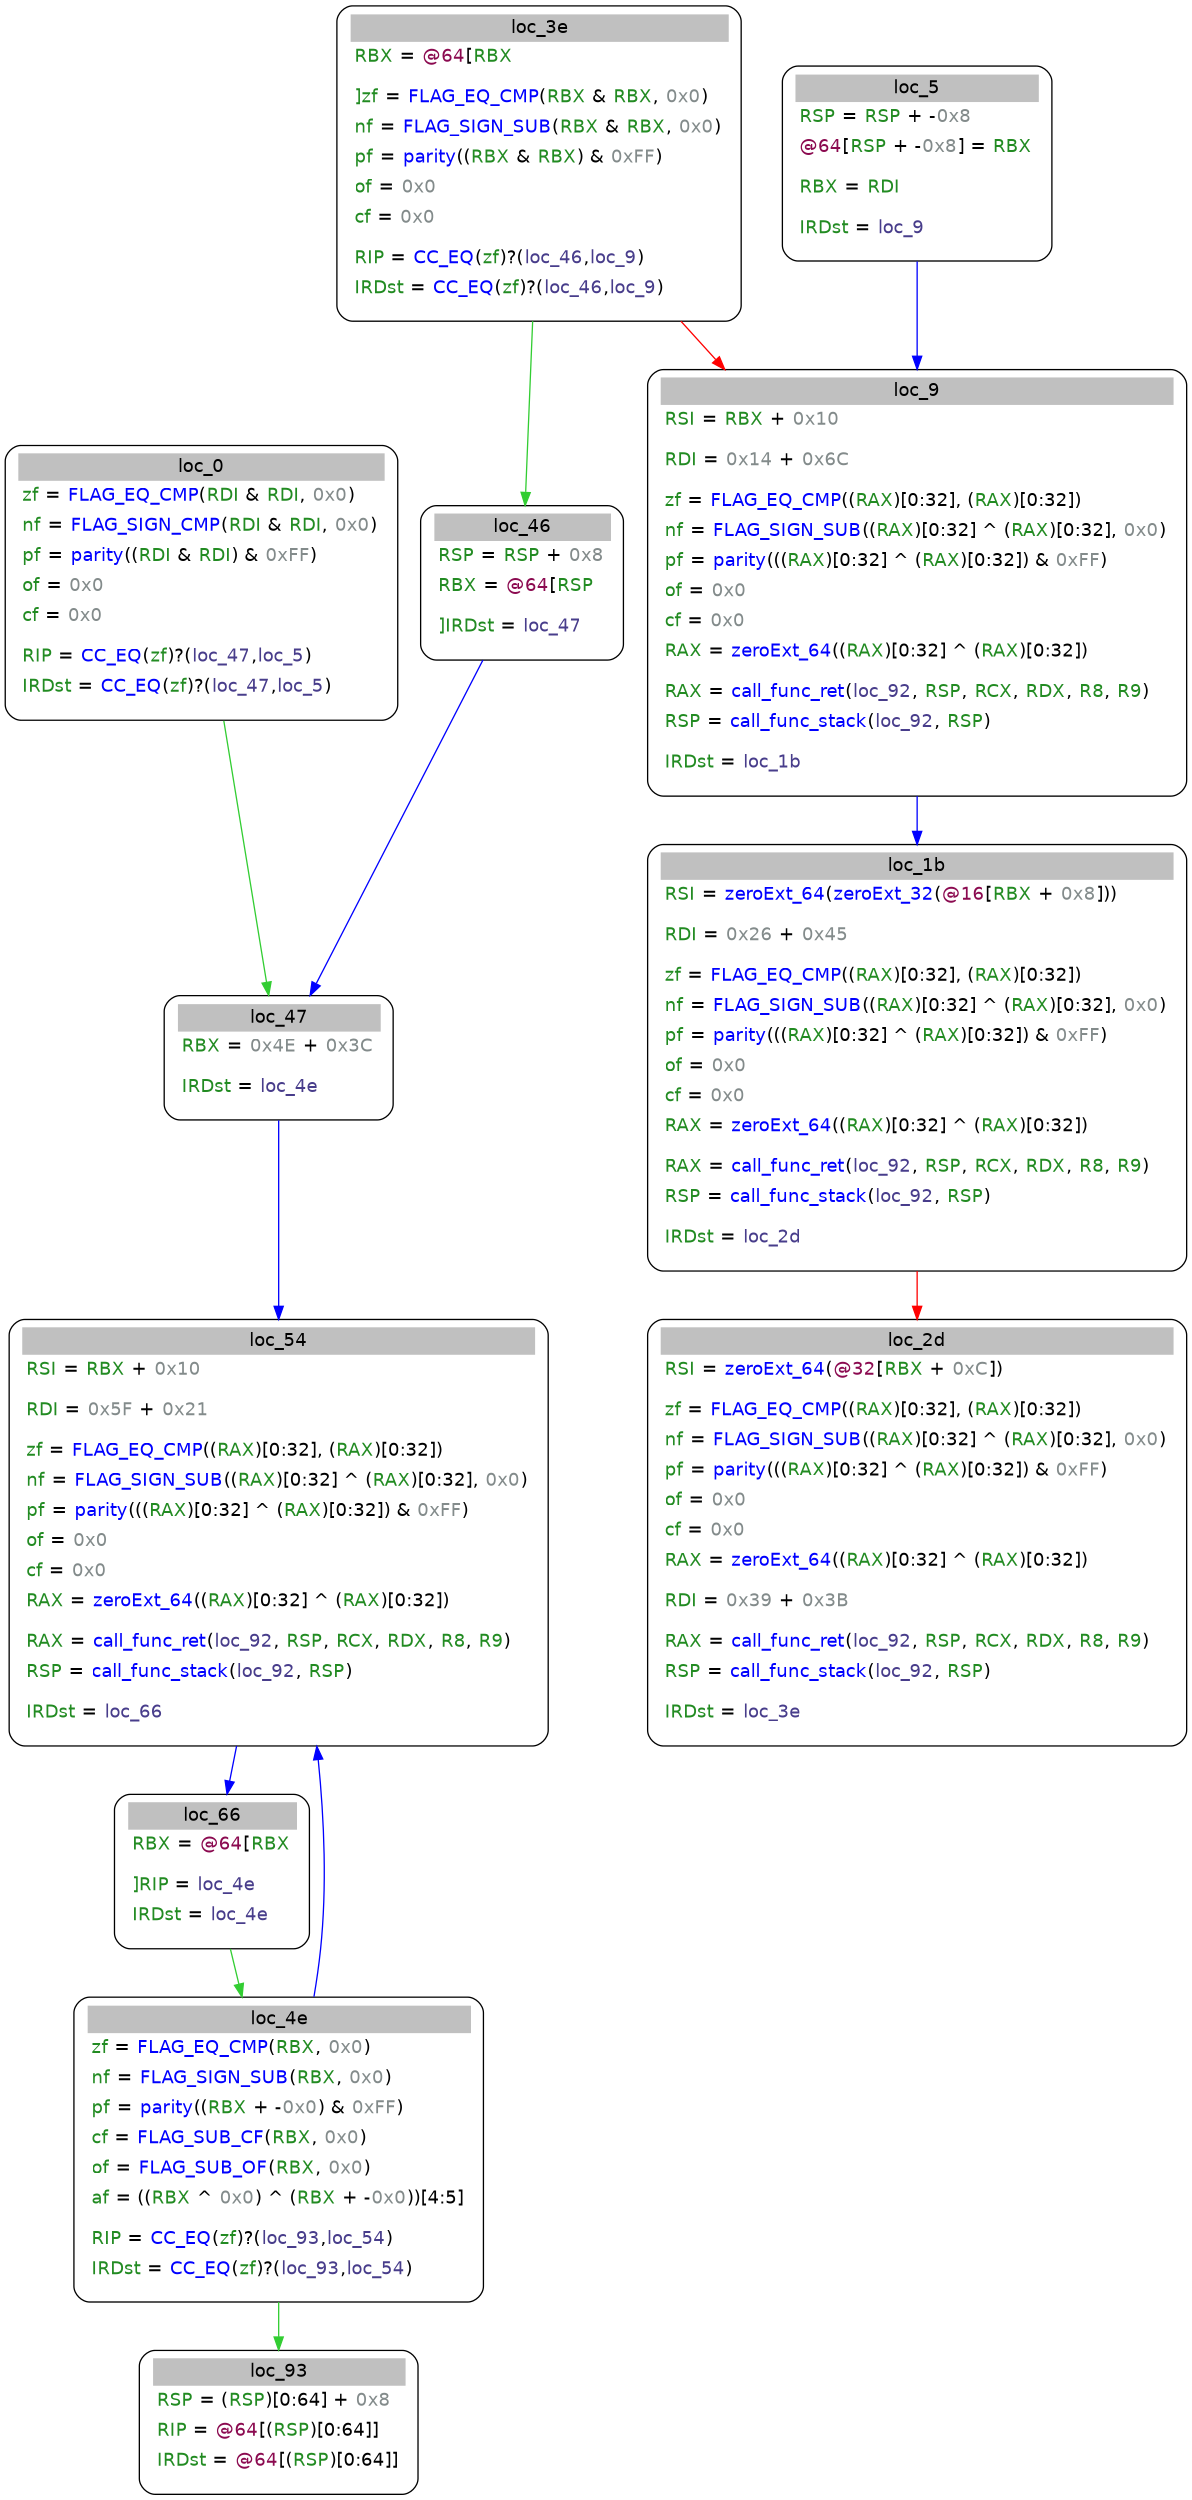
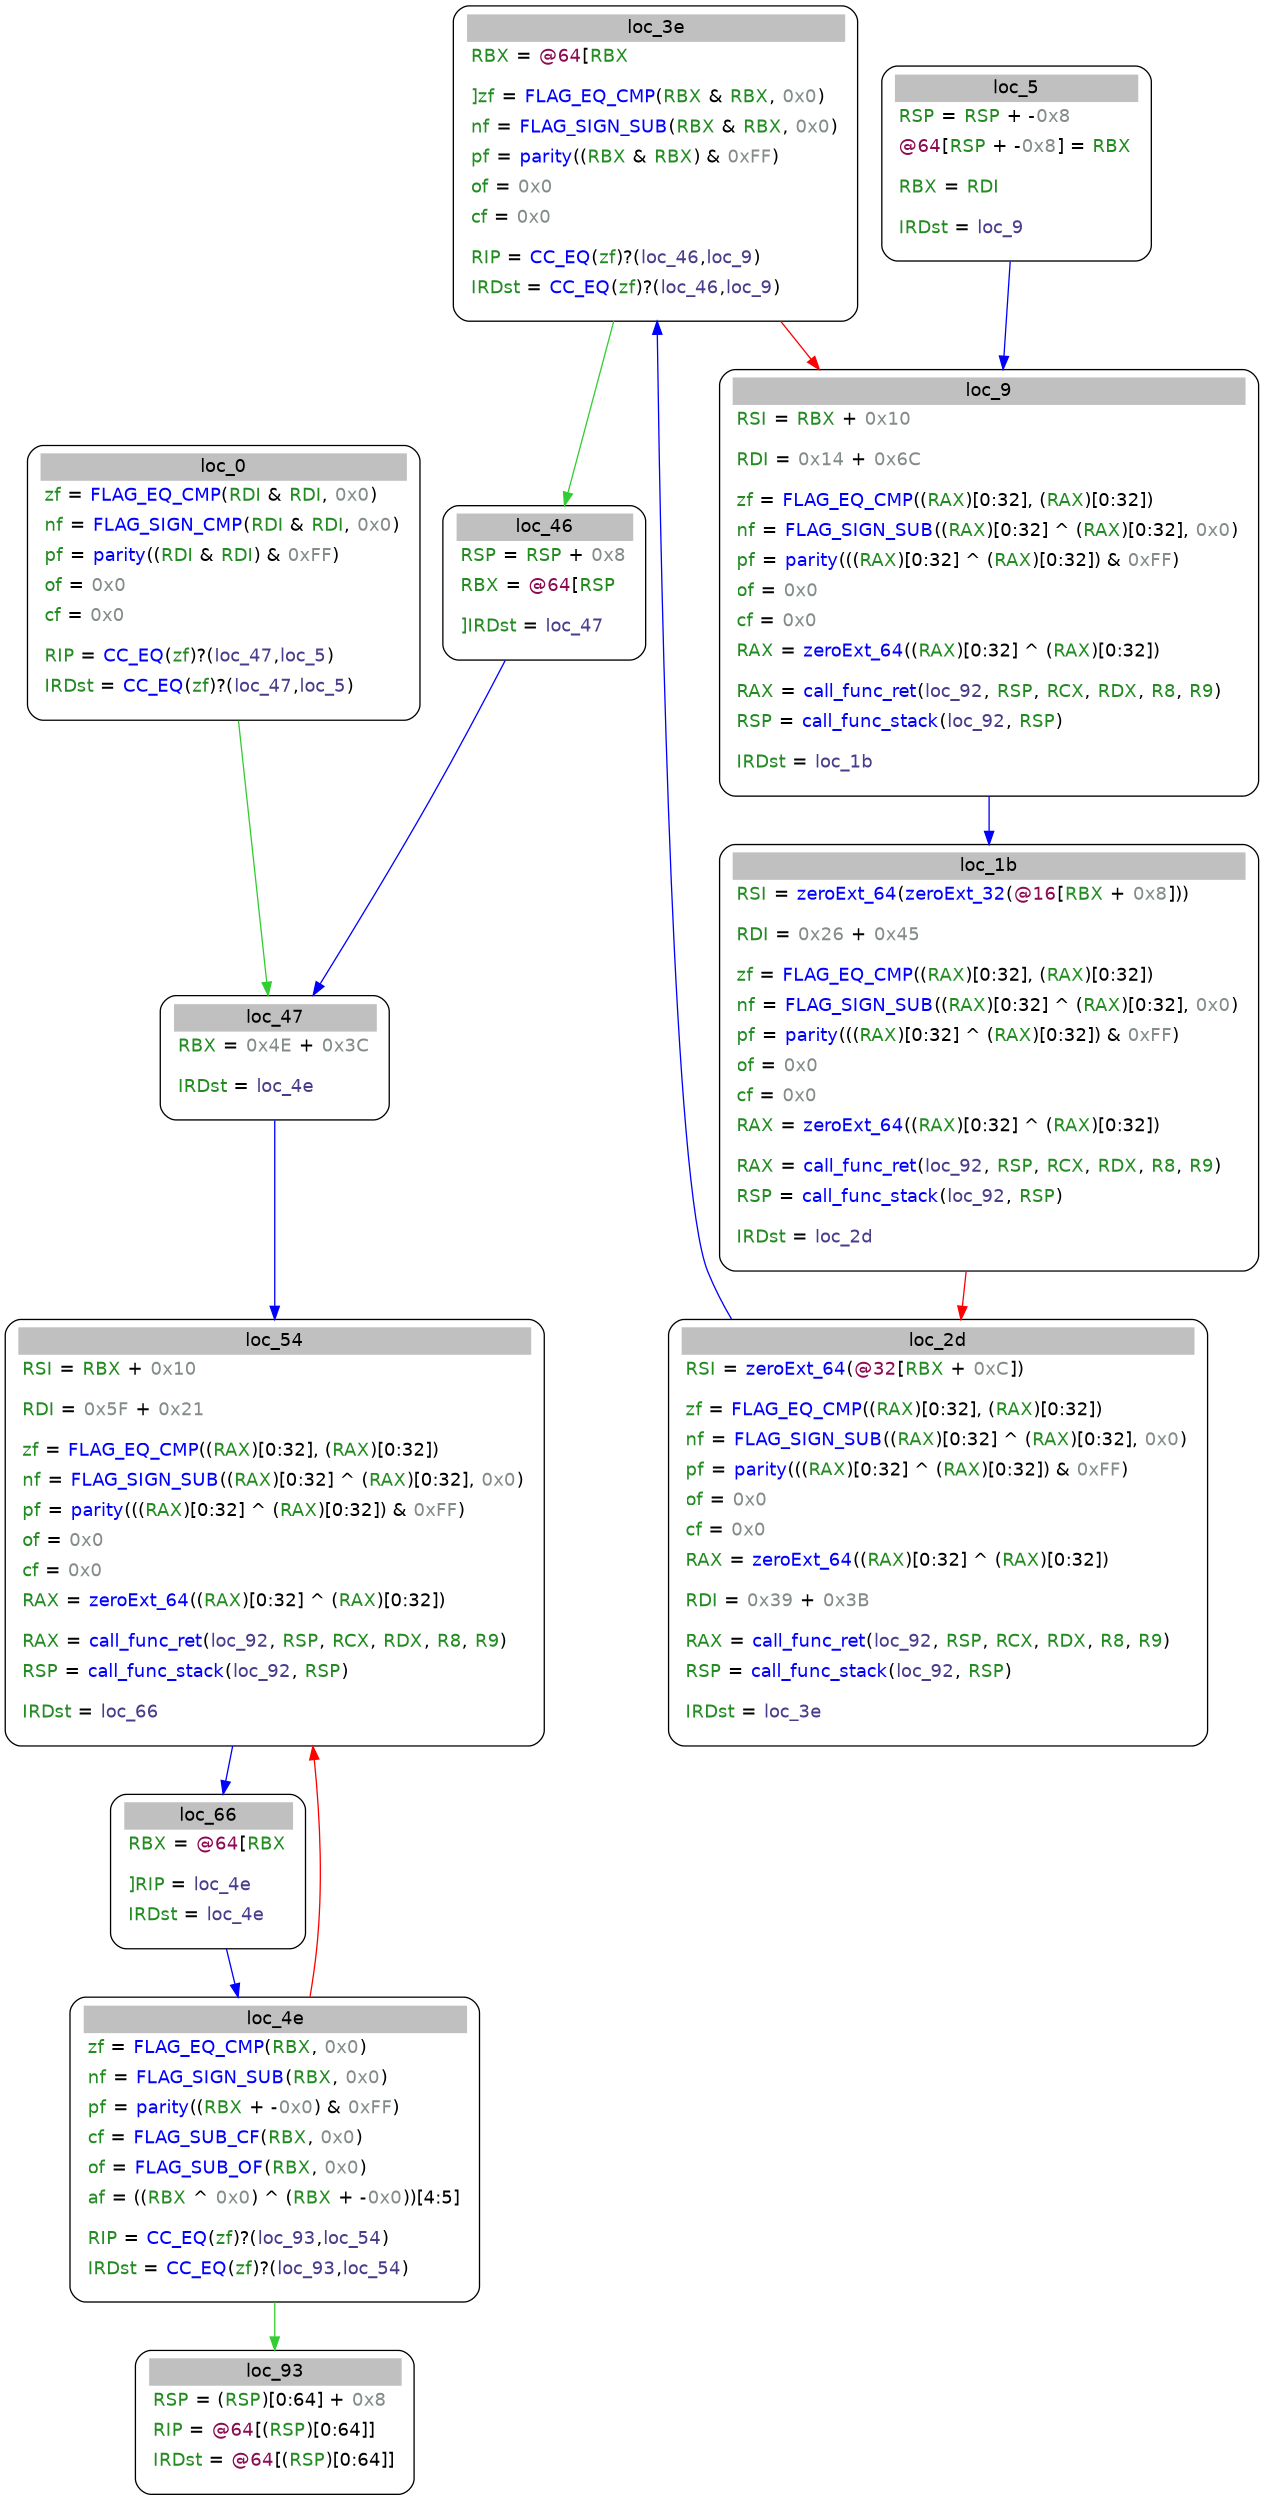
edge "loc_2d" -> "loc_3e": added
edge "loc_4e" -> "loc_54": color blue -> red
edge "loc_66" -> "loc_4e": color limegreen -> blue
